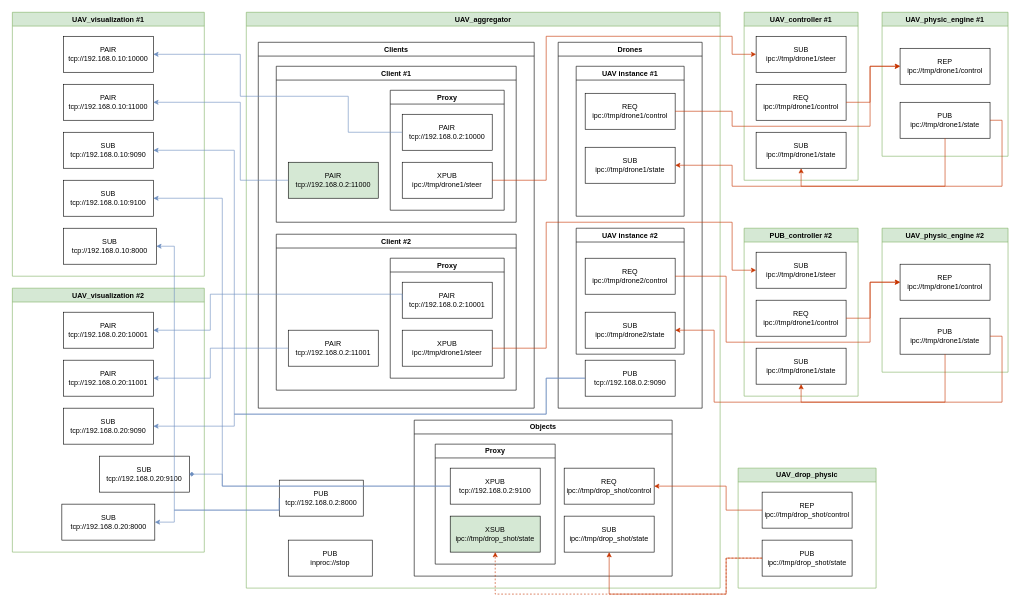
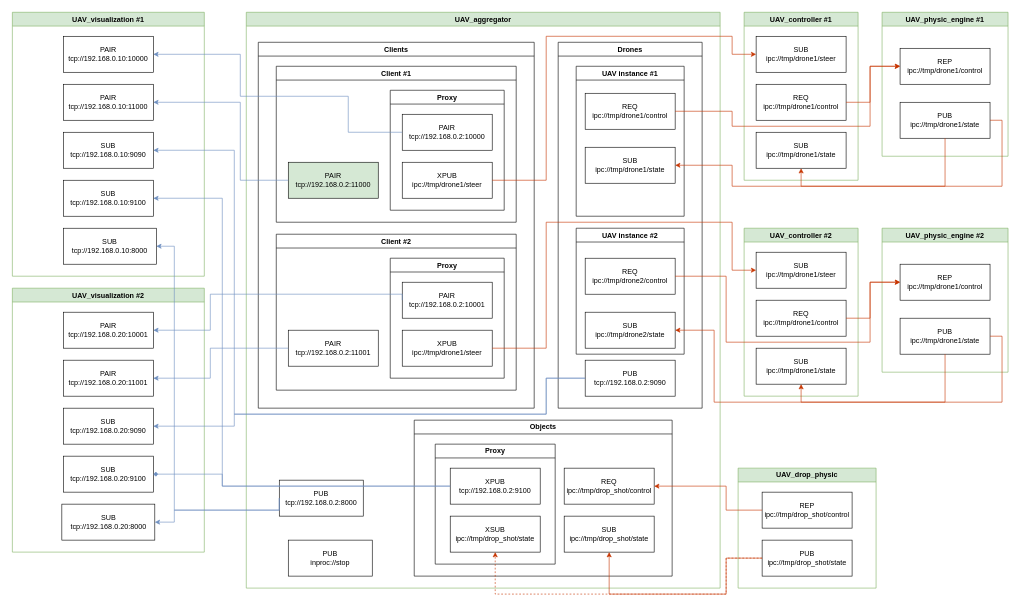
node "PUB_controller #2": label "PUB_controller #2" -> "UAV_controller #2"
node "SUB tcp://192.168.0.20:9100": moved (144, 474) -> (108, 474)
node "XSUBipc://tmp/drop_shot/state": fillcolor #d5e8d4 -> #ffffff
